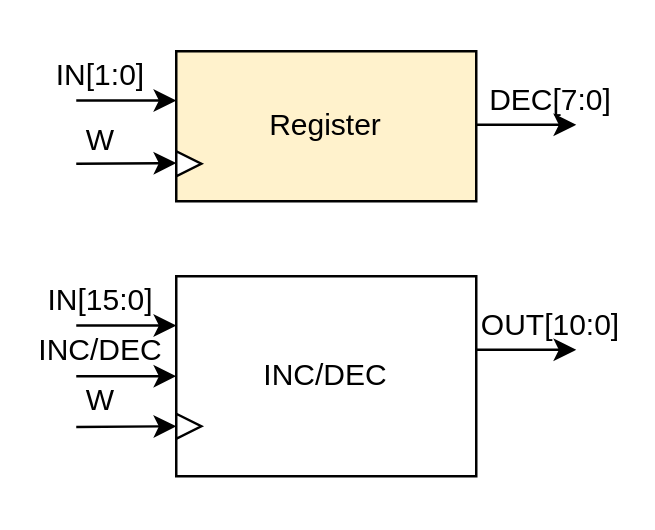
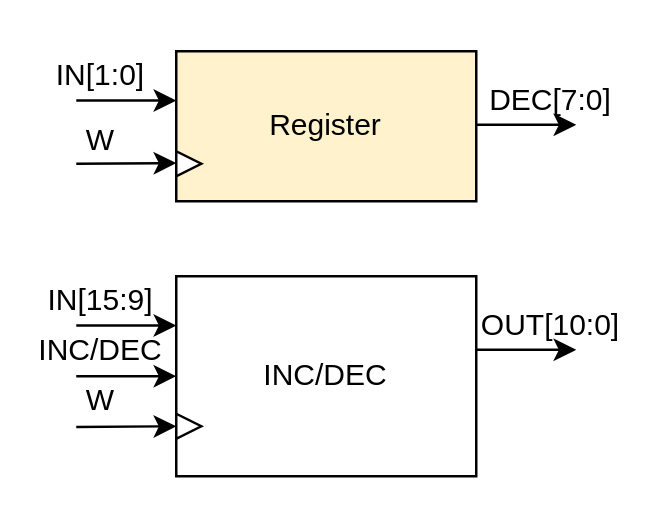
node "IN[15:0]": label "IN[15:0]" -> "IN[15:9]"
